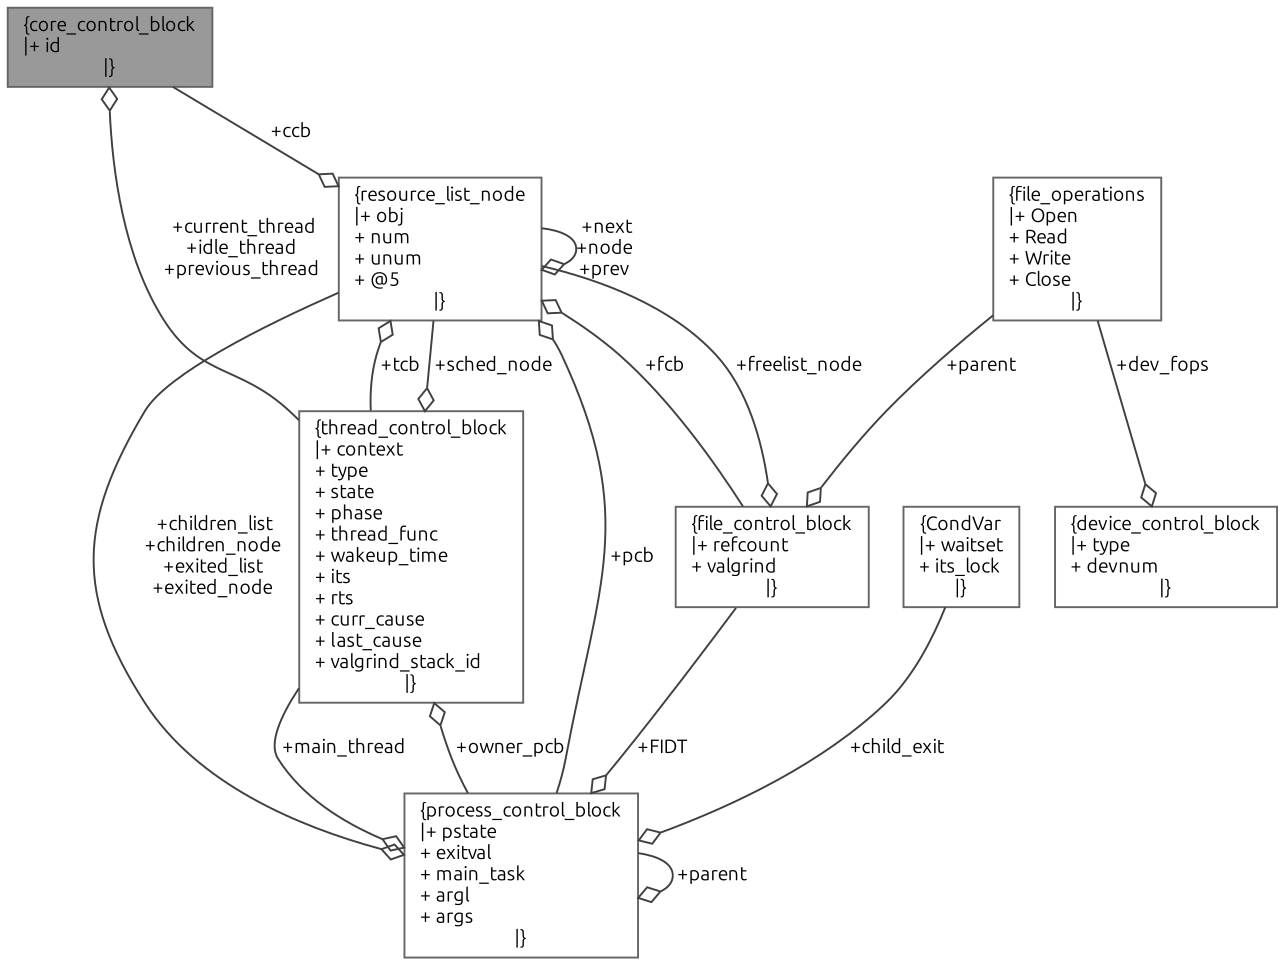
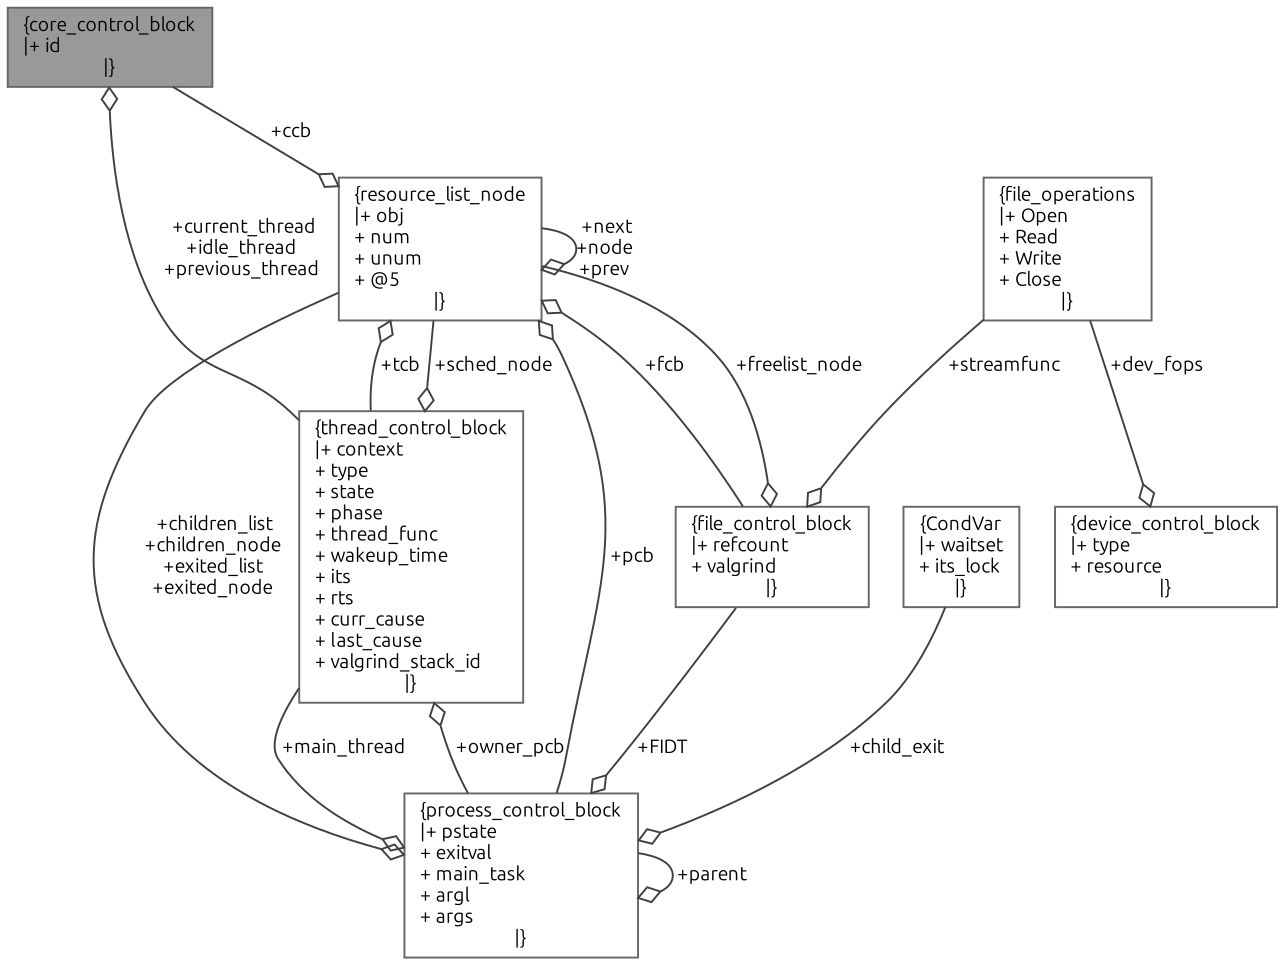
edge "{file_operations |+ Open + Read + Write + Close |}" -> "{file_control_block |+ refcount + valgrind |}": label " +parent" -> " +streamfunc"
node "{device_control_block |+ type + devnum |}": label "{device_control_block |+ type + devnum |}" -> "{device_control_block |+ type + resource |}"
